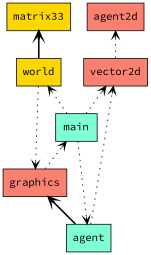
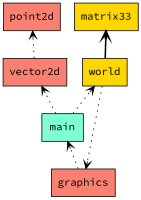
node "agent2d": label "agent2d" -> "point2d"
node "agent": removed
